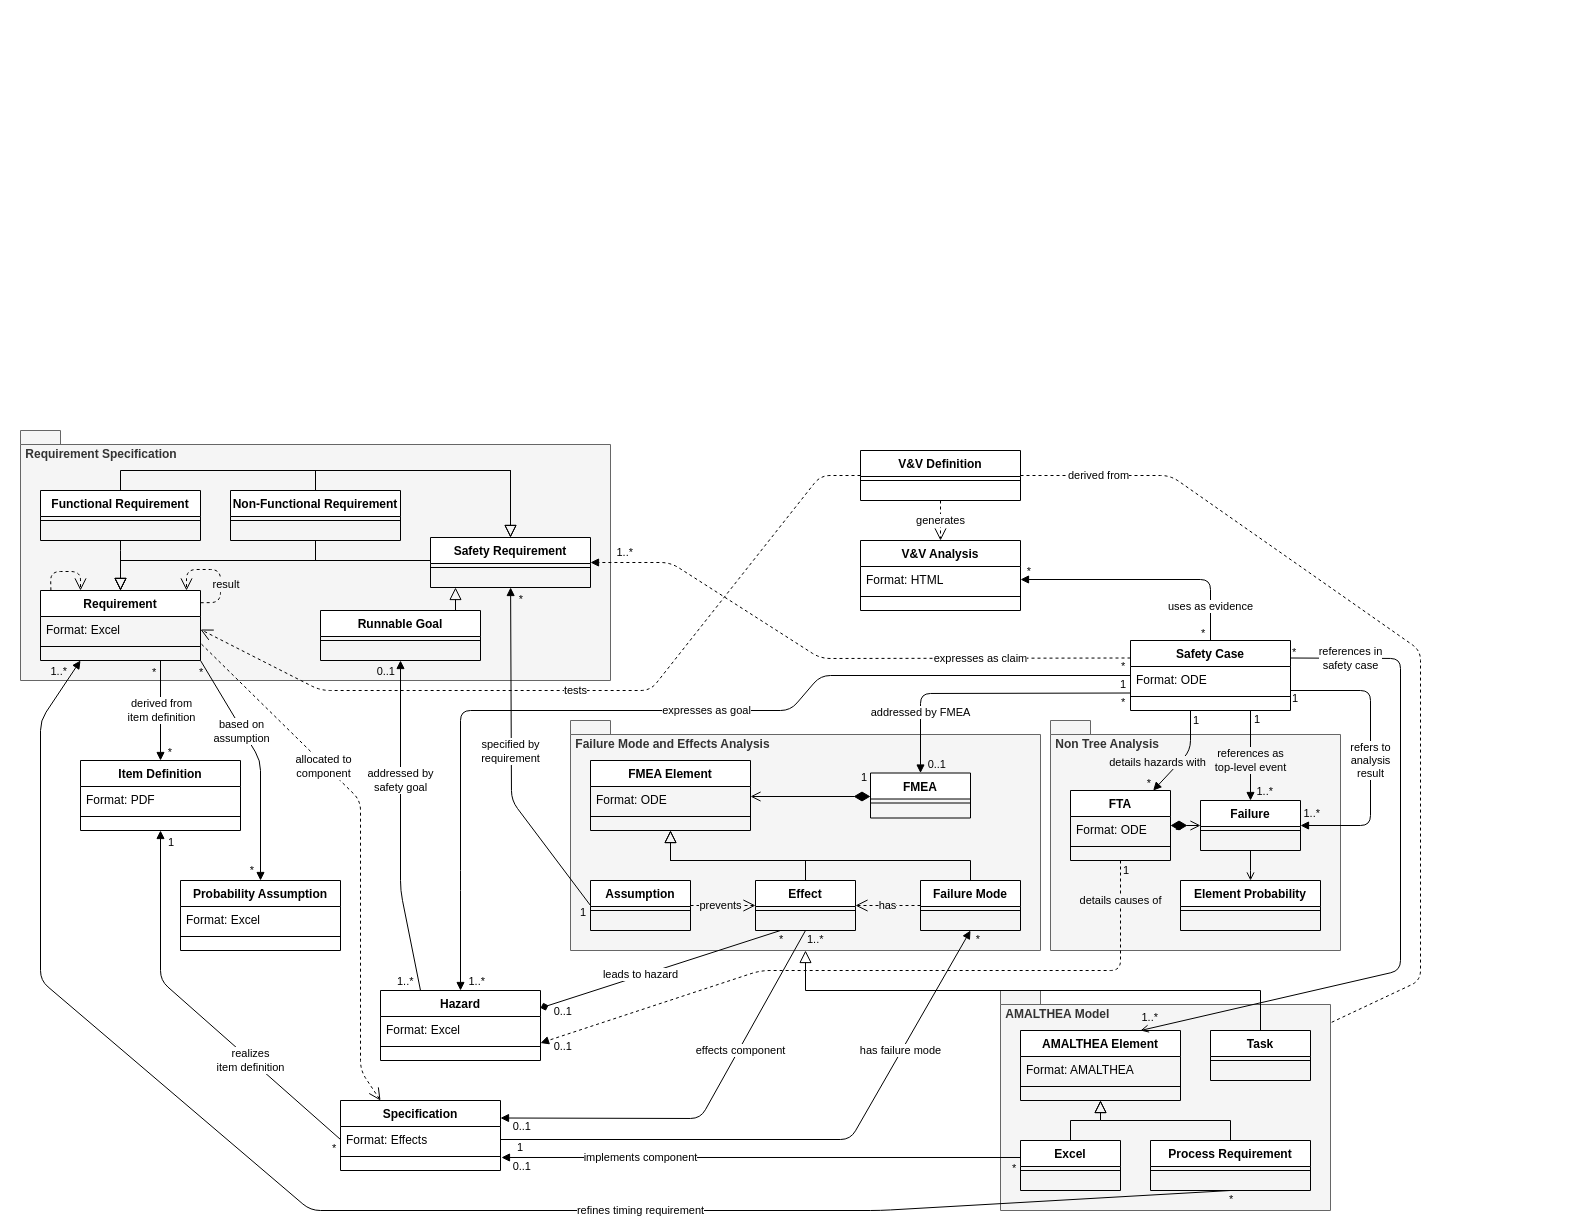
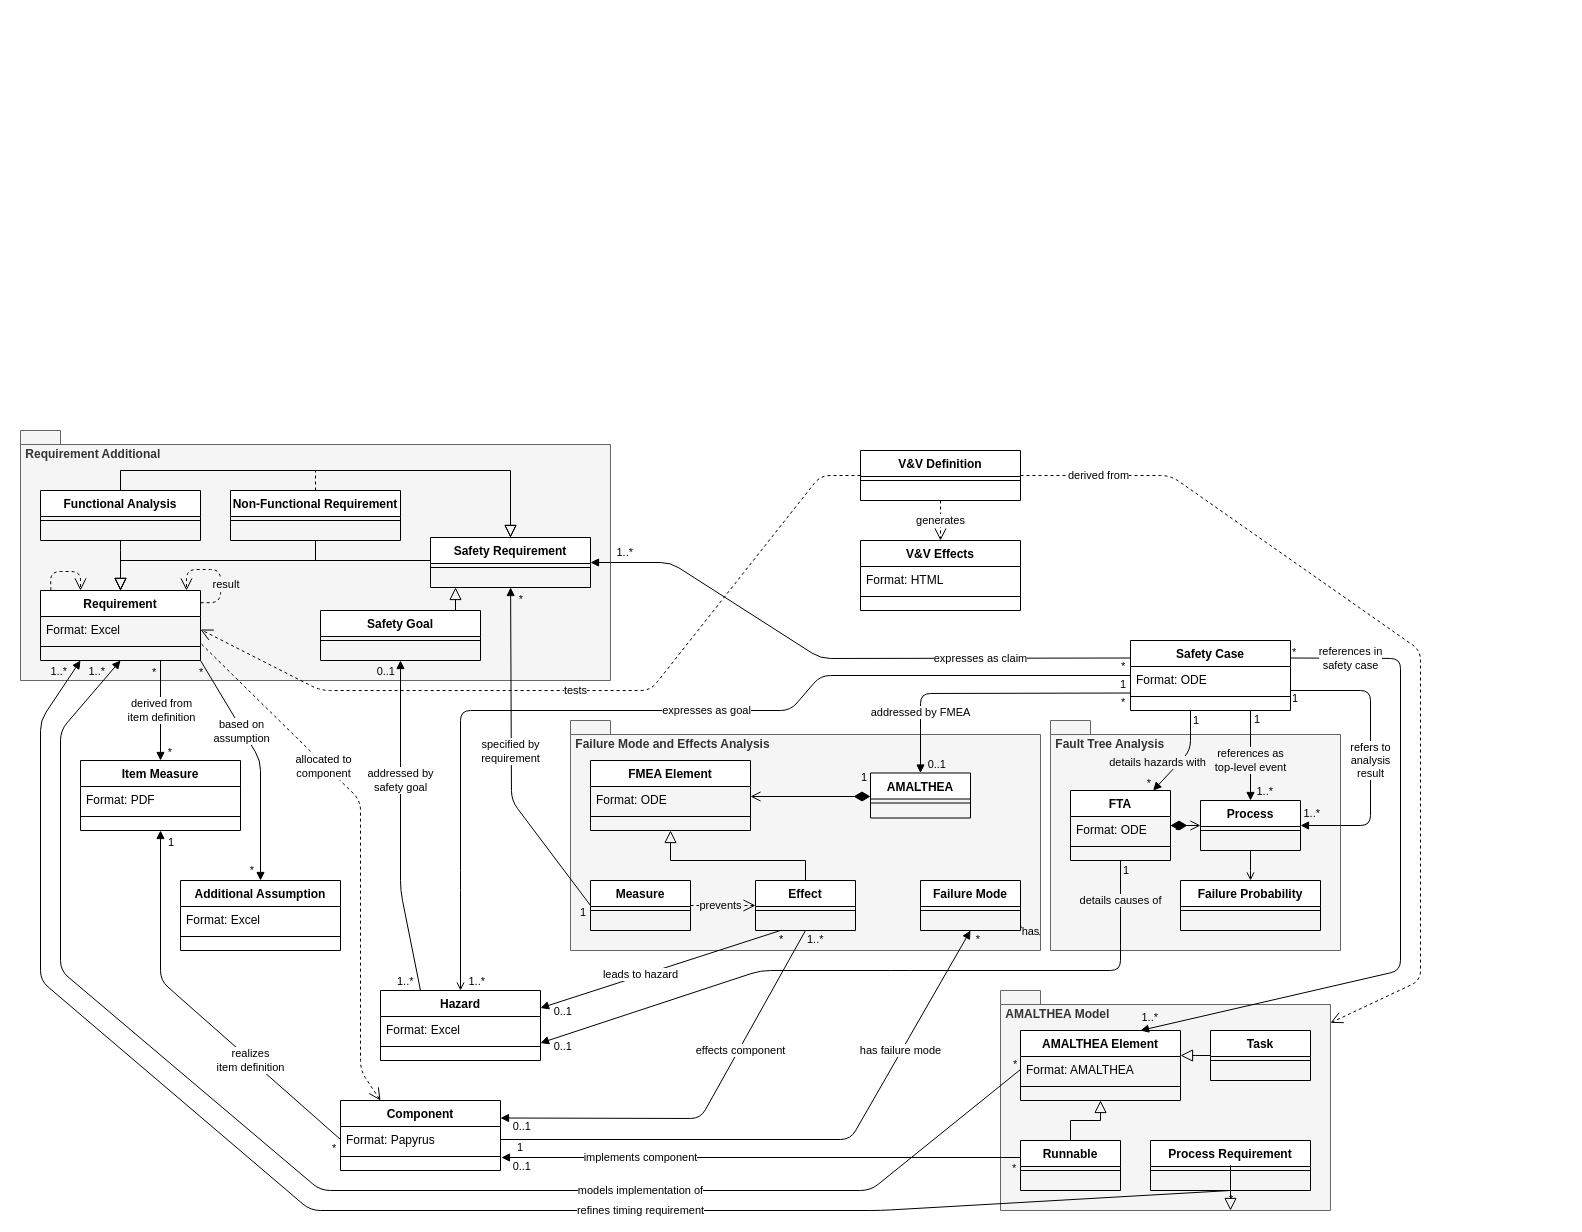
node "Requirement Specification": label "Requirement Specification" -> "Requirement Additional"
edge "Non-Functional Requirement" -> "Safety Requirement": style solid -> dashed
node "Functional Requirement": label "Functional Requirement" -> "Functional Analysis"
node "V&V Analysis": label "V&V Analysis" -> "V&V Effects"
edge "Safety Case" -> "Format: HTML": removed, labels "*", "uses as evidence", "*"
edge "Safety Case" -> "Safety Requirement": style dashed -> solid
node "Runnable Goal": label "Runnable Goal" -> "Safety Goal"
node "Non Tree Analysis": label "Non Tree Analysis" -> "Fault Tree Analysis"
node "Item Definition": label "Item Definition" -> "Item Measure"
node "FMEA": label "FMEA" -> "AMALTHEA"
node "Failure": label "Failure" -> "Process"
edge "Failure Mode" -> "FMEA Element": removed
node "Probability Assumption": label "Probability Assumption" -> "Additional Assumption"
node "Assumption": label "Assumption" -> "Measure"
node "Element Probability": label "Element Probability" -> "Failure Probability"
edge "Failure Mode" -> "Effect": now "Failure Mode" -> "Failure Mode and Effects Analysis"
edge "FTA" -> "Hazard": style dashed -> solid
edge "Safety Case" -> "Hazard": arrowhead block -> open
edge "Task" -> "Failure Mode and Effects Analysis": now "Task" -> "AMALTHEA Element"
edge "Effect" -> "Hazard": arrowhead diamond -> block
edge "V&V Definition" -- "AMALTHEA Model": arrowhead none -> open
edge "Safety Case" -> "AMALTHEA Element": arrowhead open -> block
node "Specification": label "Specification" -> "Component"
edge "Process Requirement" -> "AMALTHEA Element": now "Process Requirement" -> "AMALTHEA Model"
node "Format: Effects": label "Format: Effects" -> "Format: Papyrus"
node "Excel": label "Excel" -> "Runnable"
edge "Format: AMALTHEA" -> "Requirement": added, labels "*", "models implementation of", "1..*"
